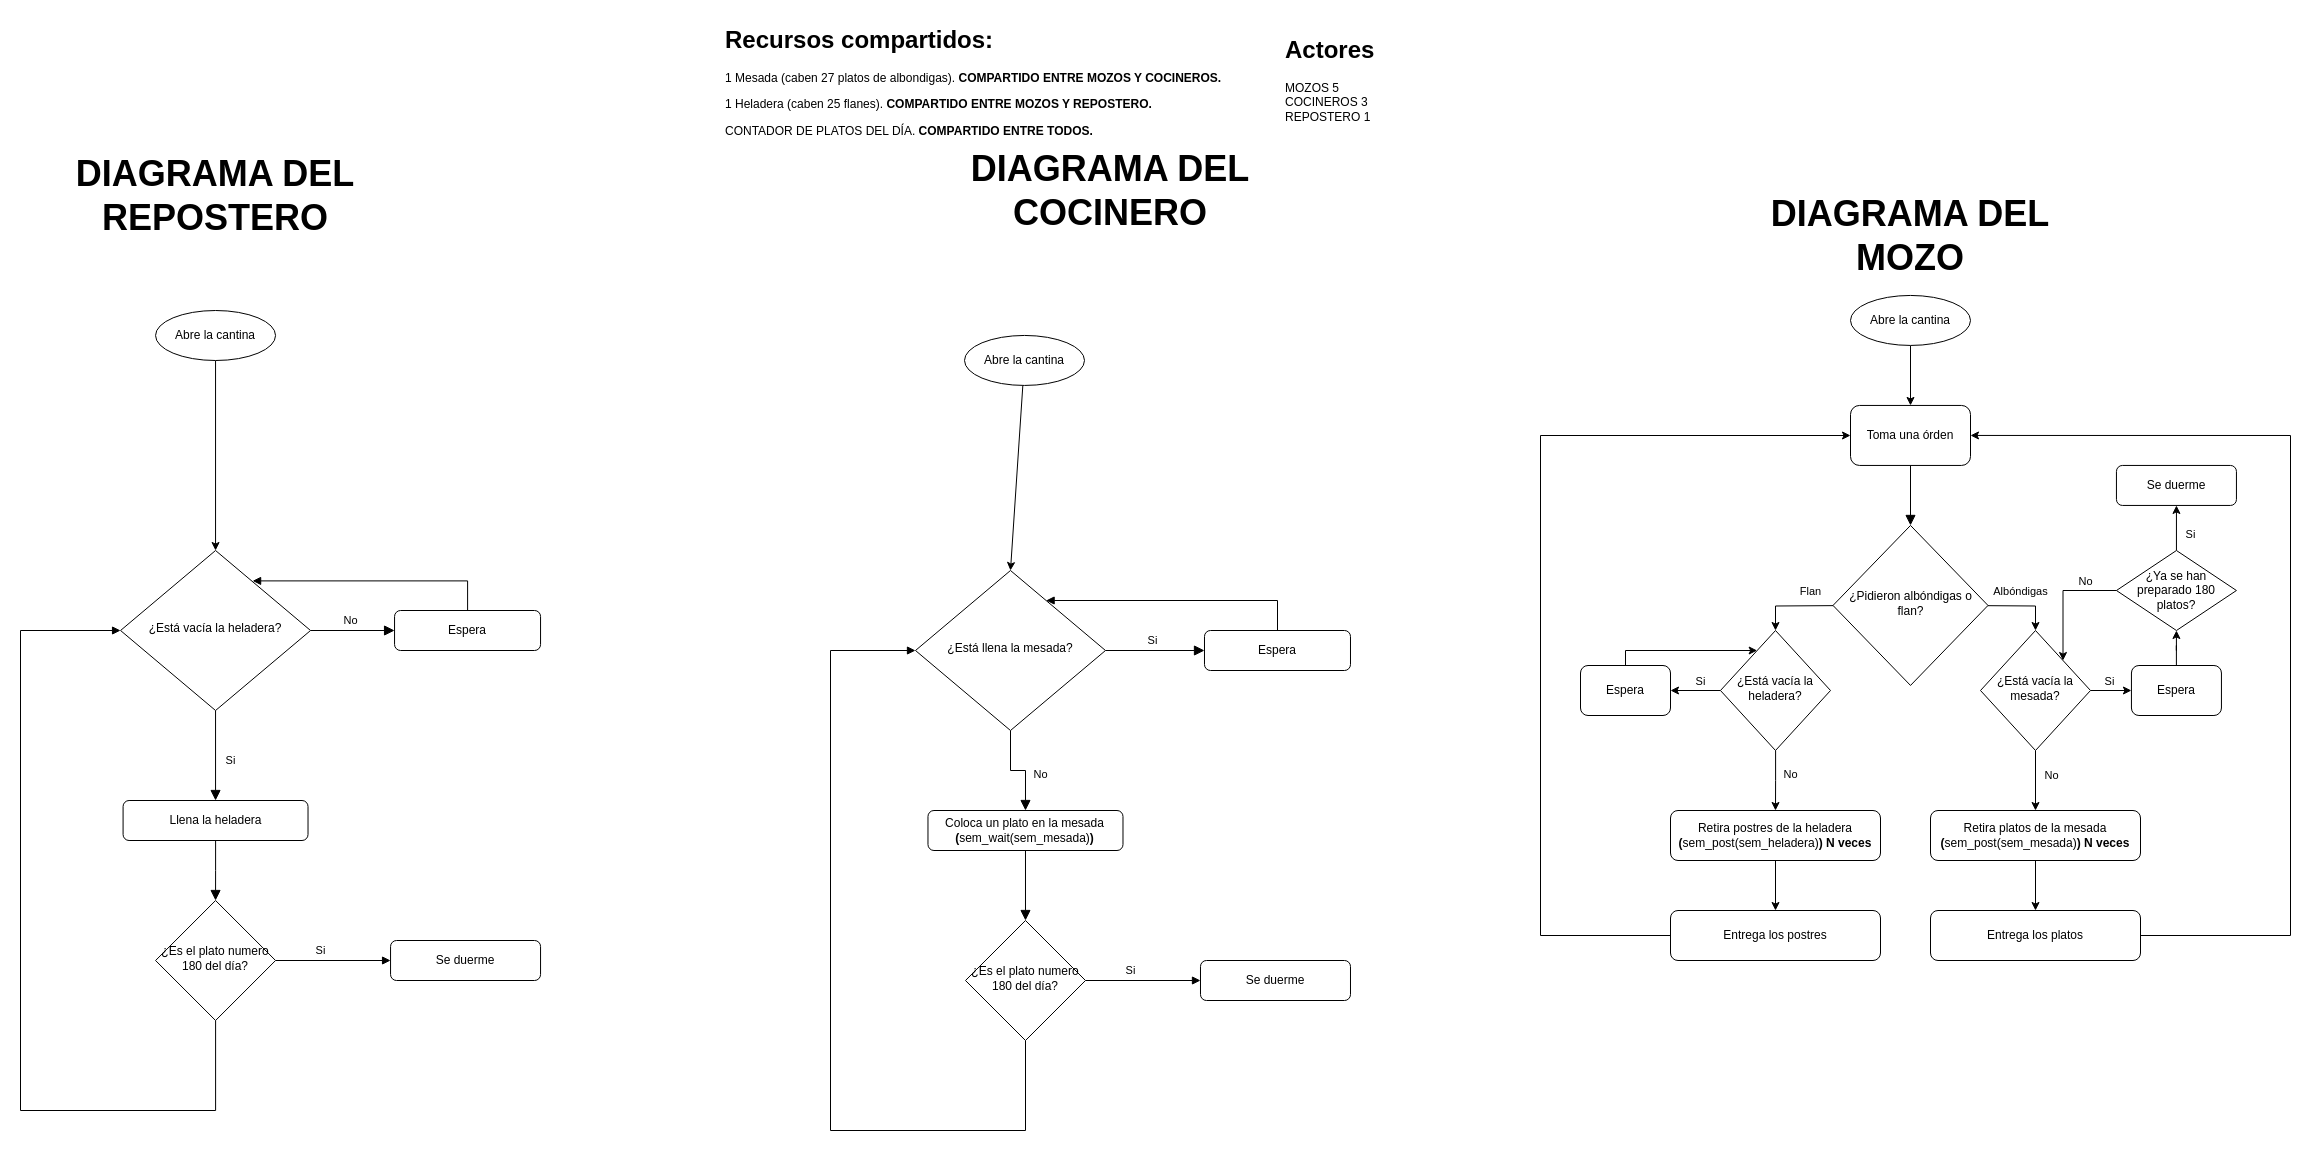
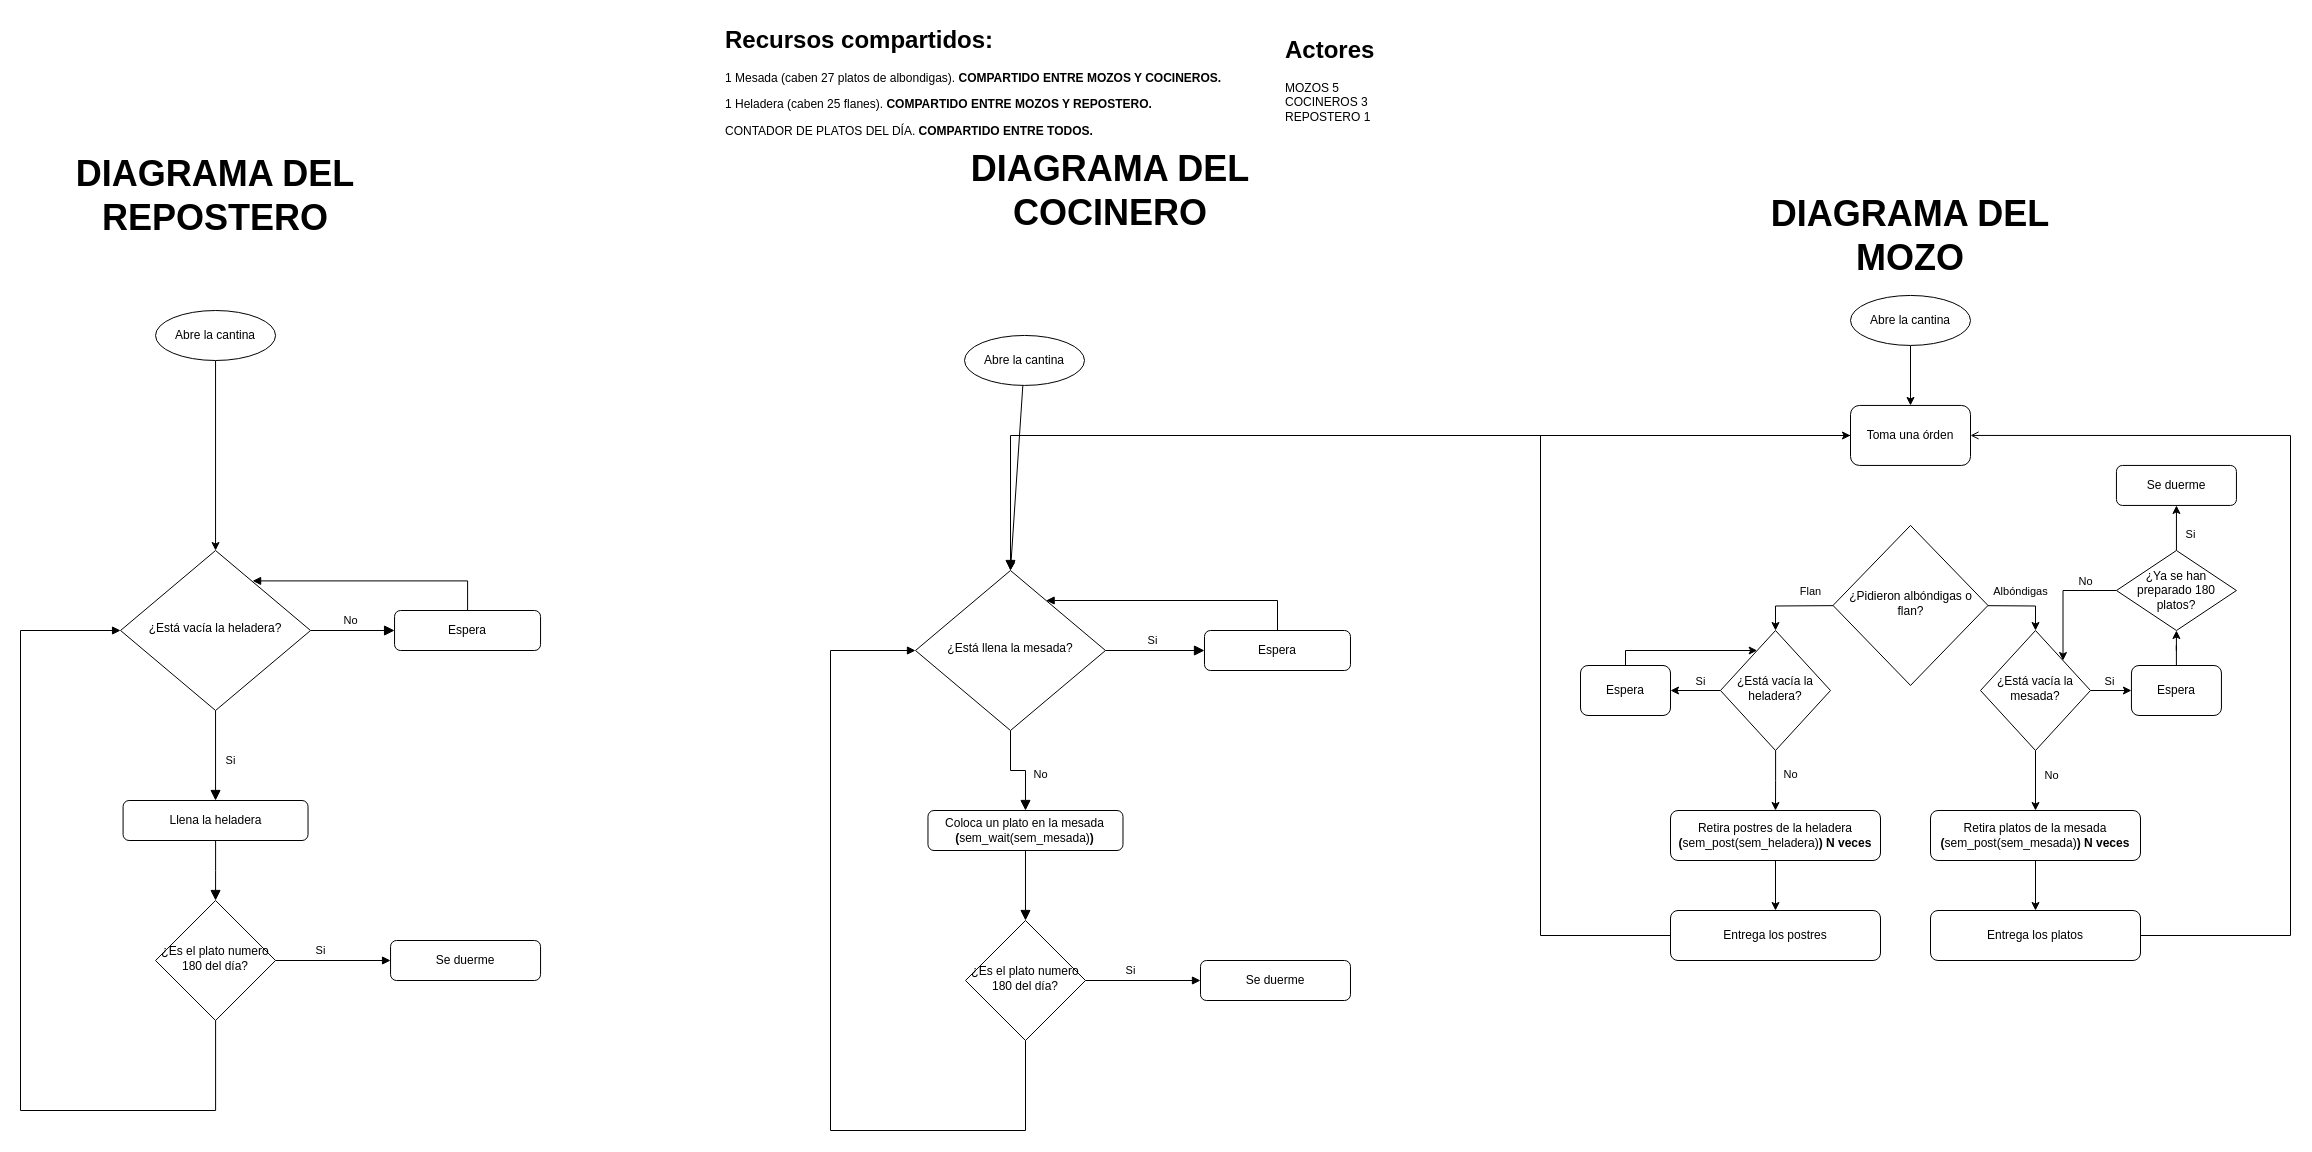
edge "Entrega los platos" -> "Toma una órden": arrowhead classic -> open
edge "Toma una órden" -> "¿Pidieron albóndigas o flan?": now "Toma una órden" -> "¿Está llena la mesada?"
